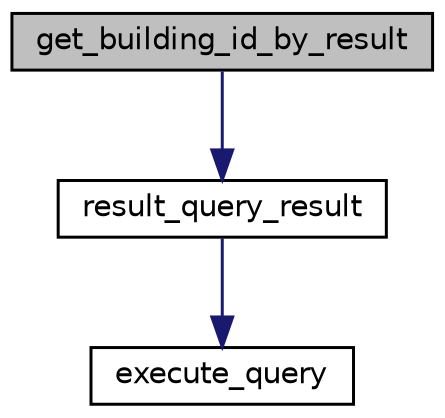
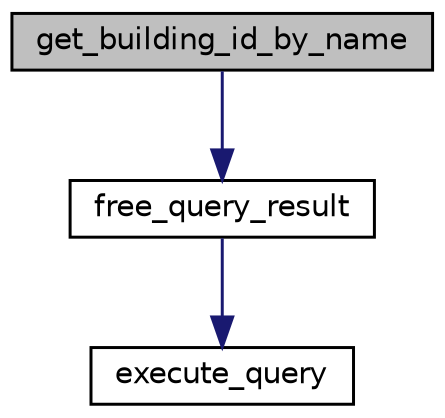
node "get_building_id_by_result": label "get_building_id_by_result" -> "get_building_id_by_name"
node "result_query_result": label "result_query_result" -> "free_query_result"
